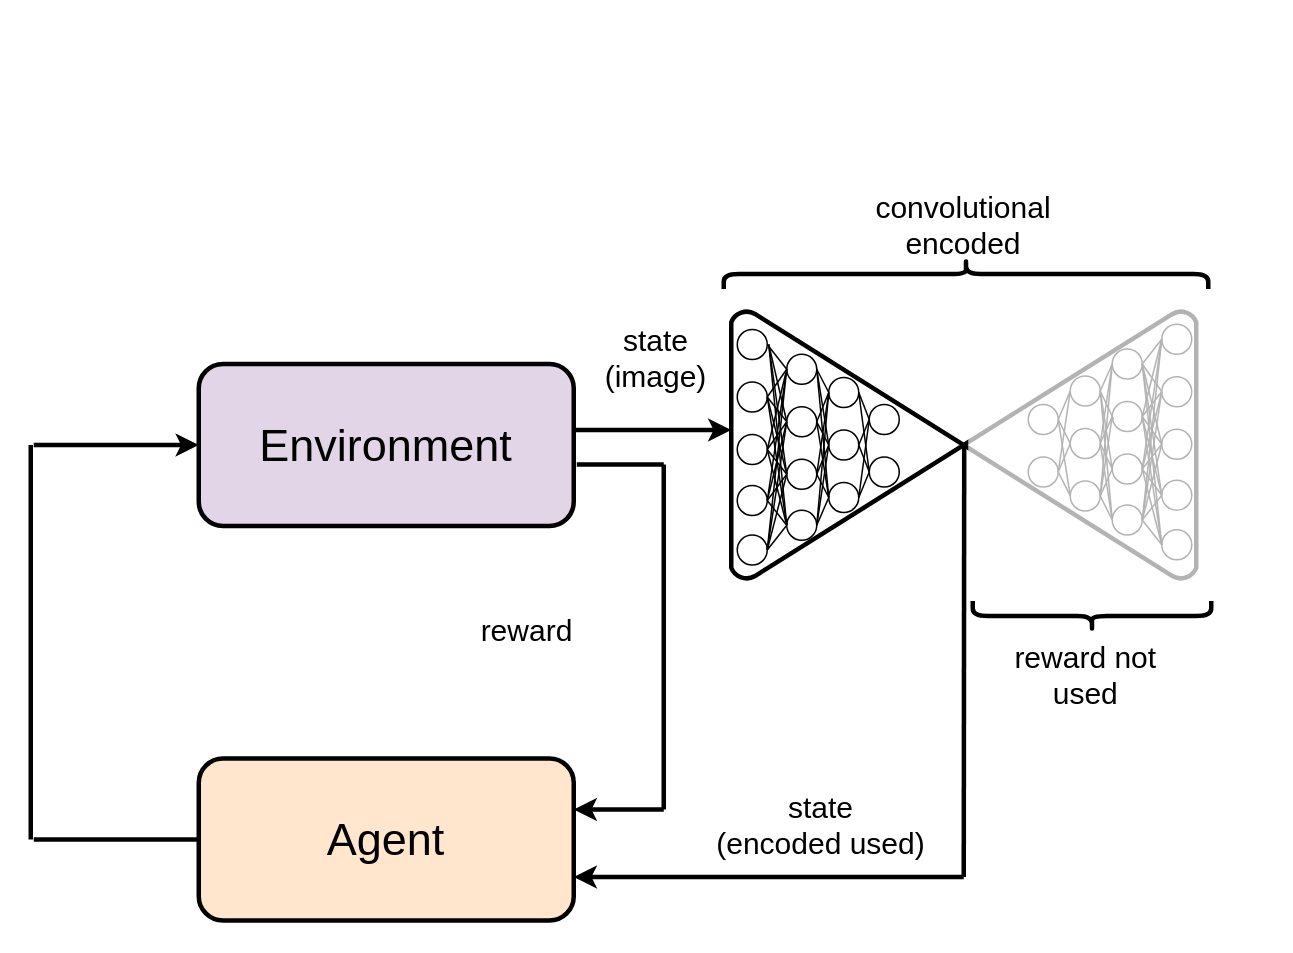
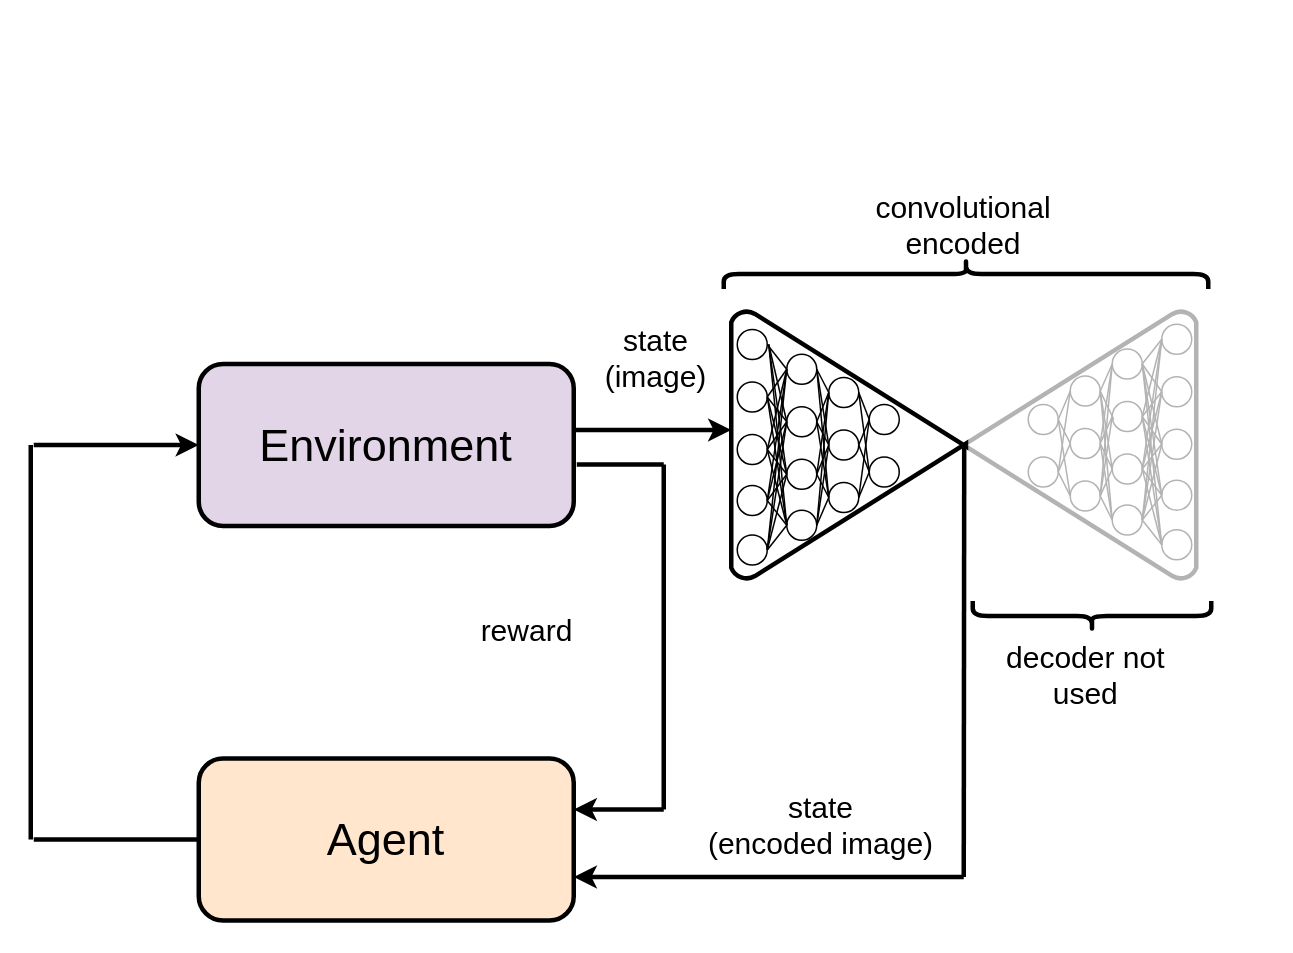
node "reward not used": label "reward not used" -> "decoder not used"
node "state (encoded used)": label "state (encoded used)" -> "state (encoded image)"
